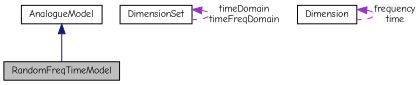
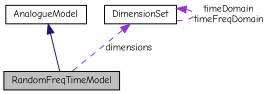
node "Dimension": removed
edge "RandomFreqTimeModel" -> "DimensionSet": added, label "dimensions"
